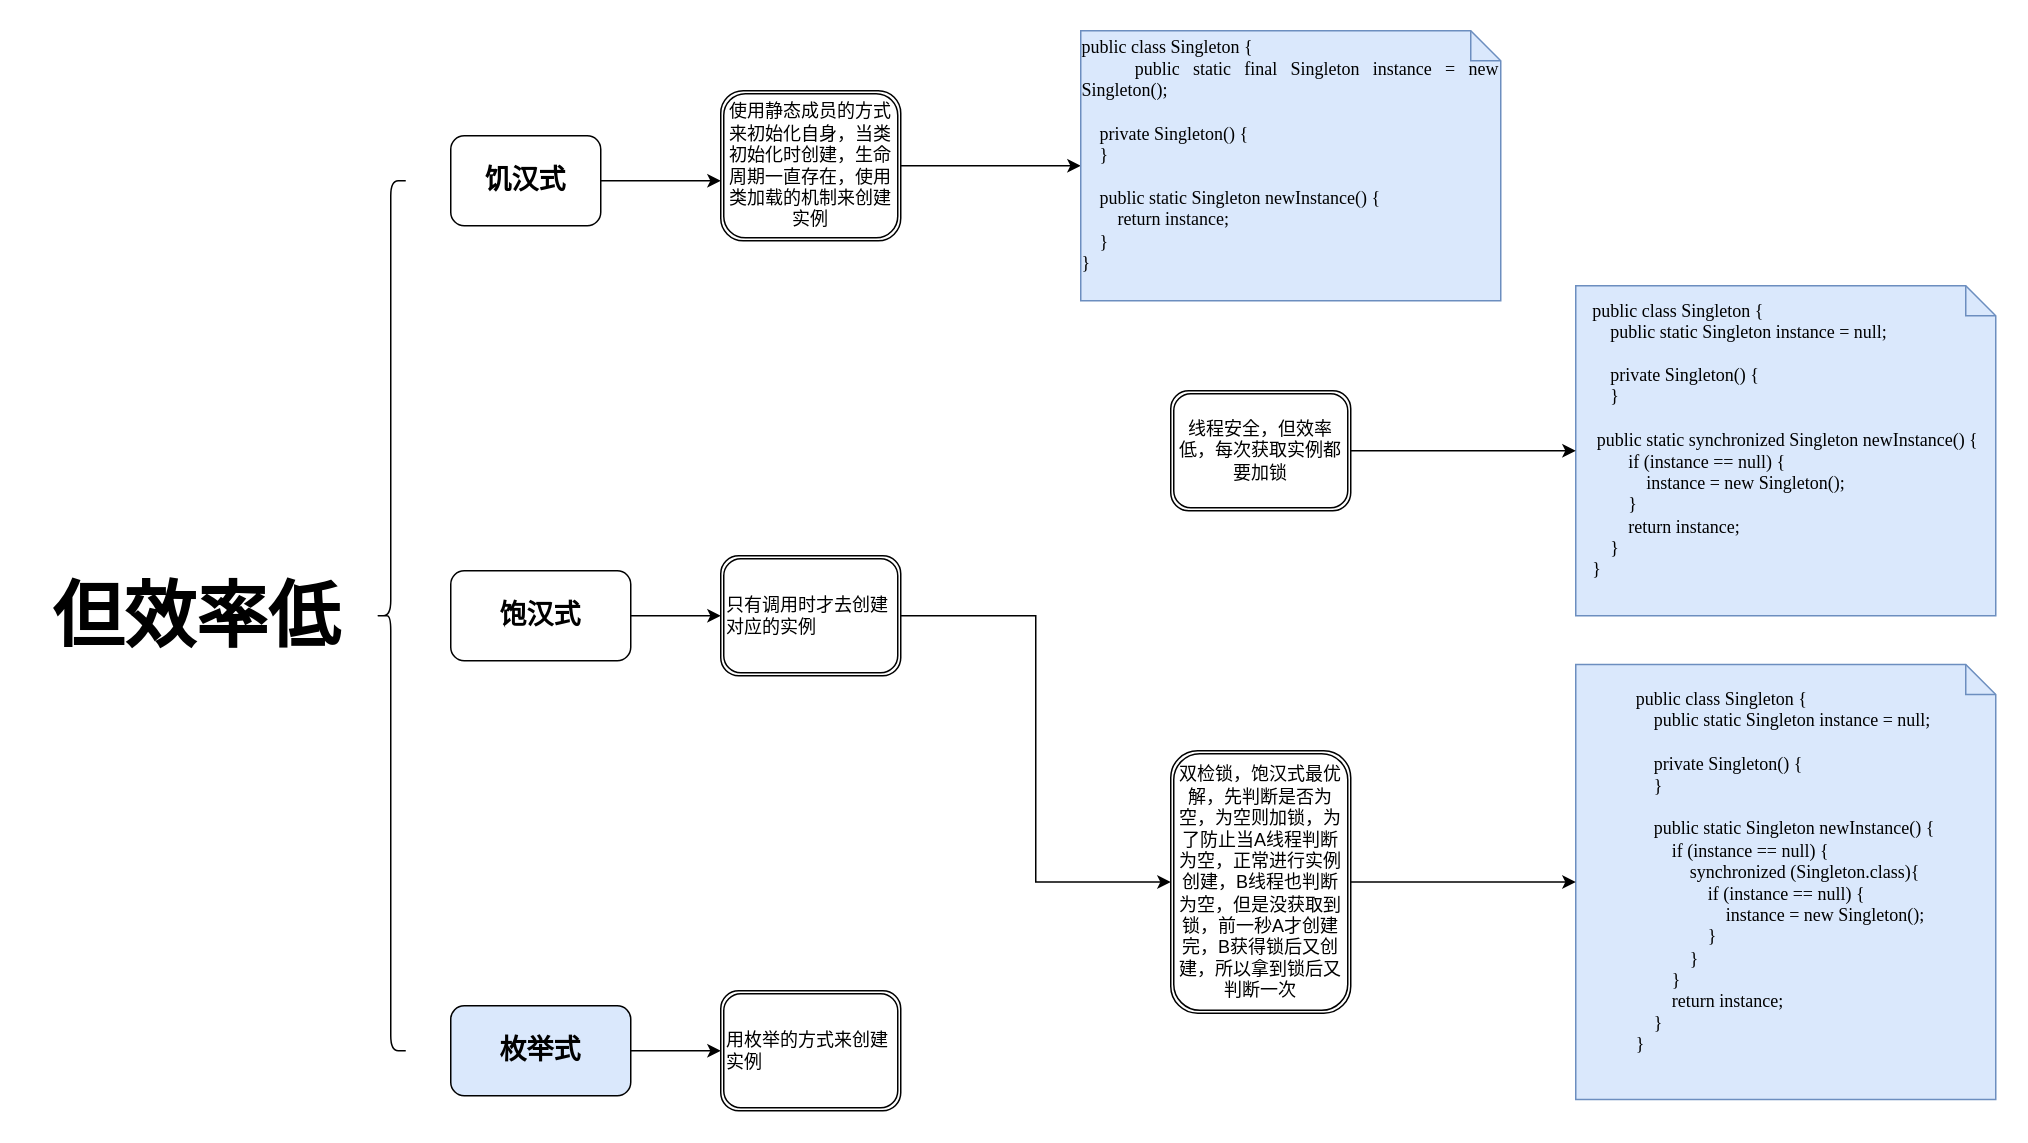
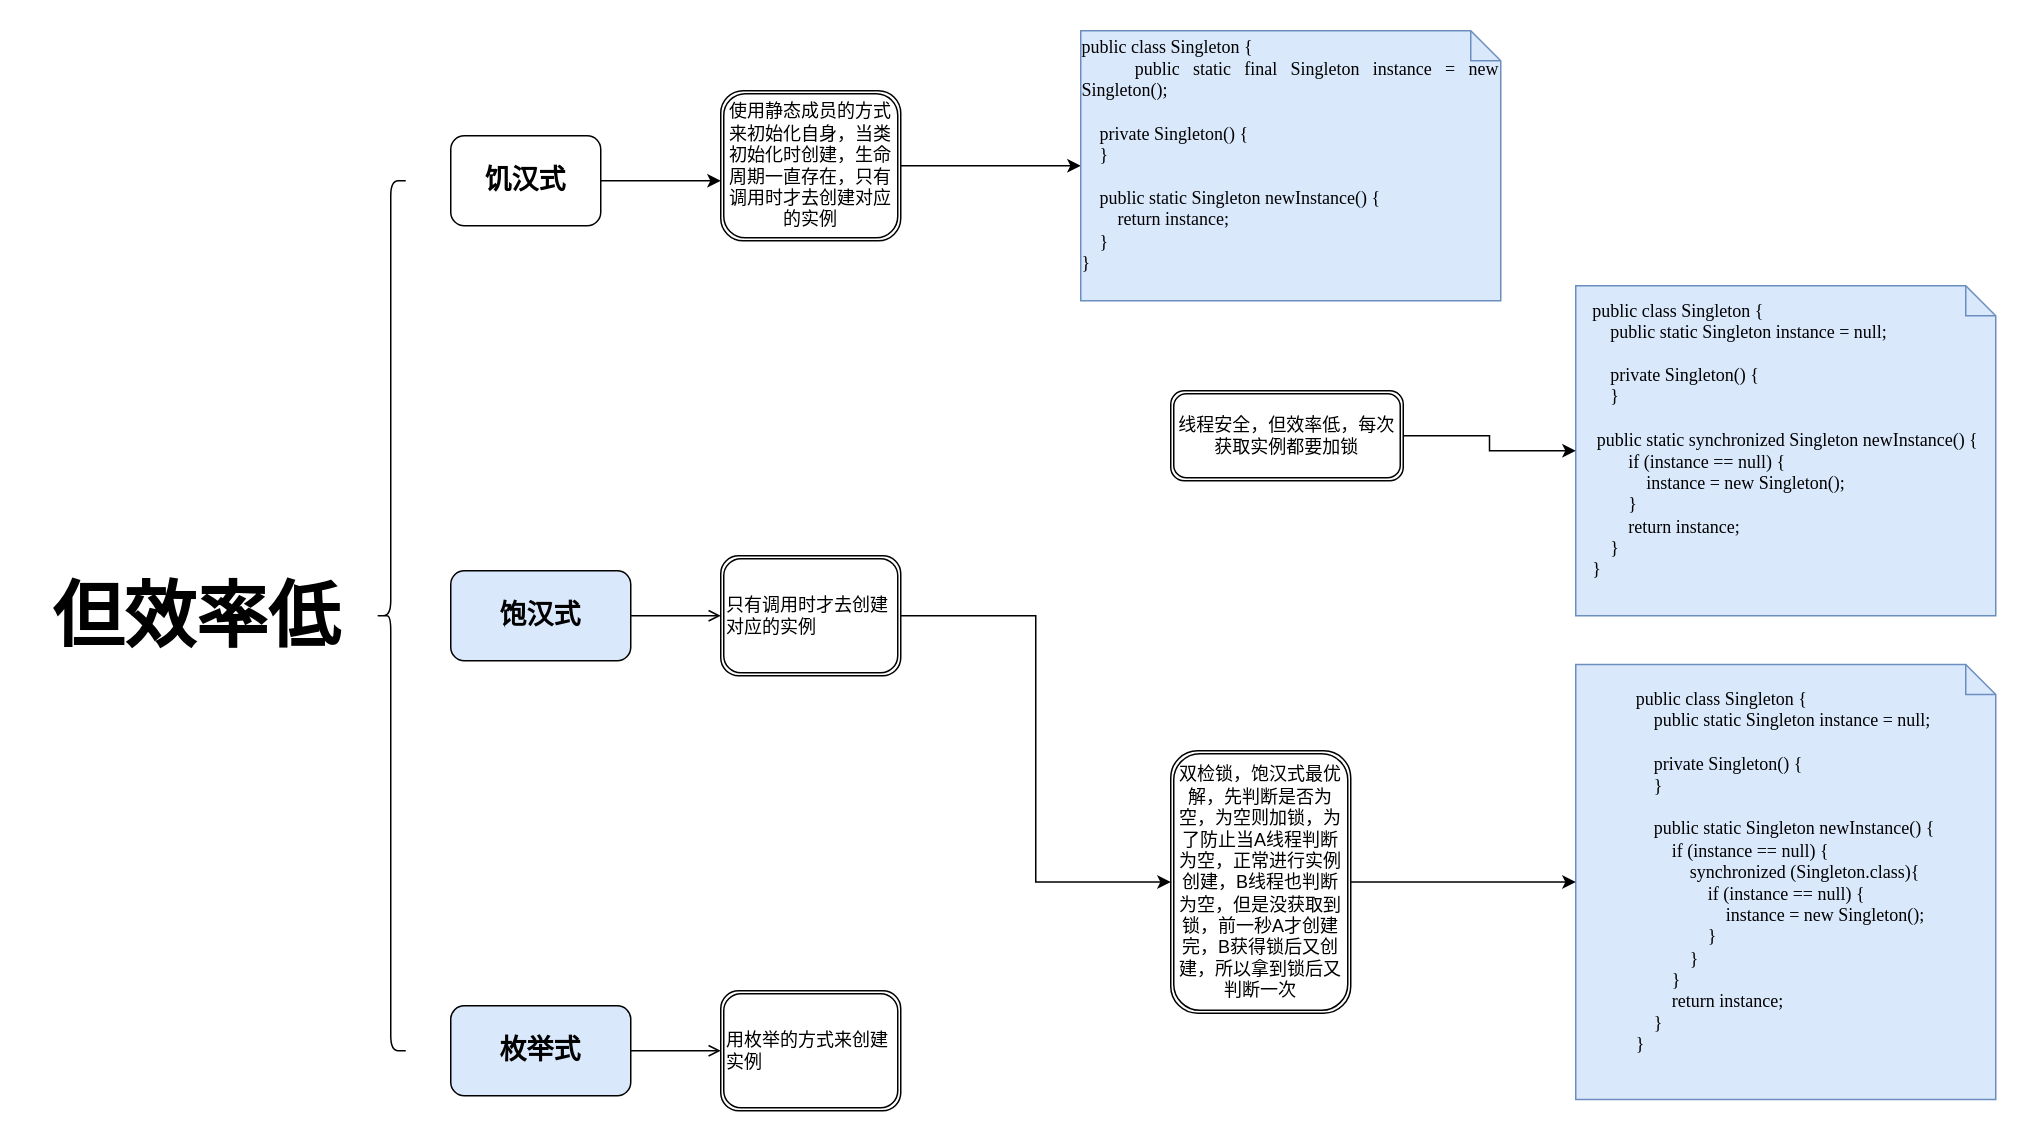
node "使用静态成员的方式来初始化自身，当类初始化时创建，生命周期一直存在，使用类加载的机制来创建实例": label "使用静态成员的方式来初始化自身，当类初始化时创建，生命周期一直存在，使用类加载的机制来创建实例" -> "使用静态成员的方式来初始化自身，当类初始化时创建，生命周期一直存在，只有调用时才去创建对应的实例"
node "线程安全，但效率低，每次获取实例都要加锁": size 180x120 -> 233x90
node "饱汉式": fillcolor #ffffff -> #dae8fc
edge "饱汉式" -> "只有调用时才去创建对应的实例": arrowhead classic -> open
edge "枚举式" -> "用枚举的方式来创建实例": arrowhead classic -> open
